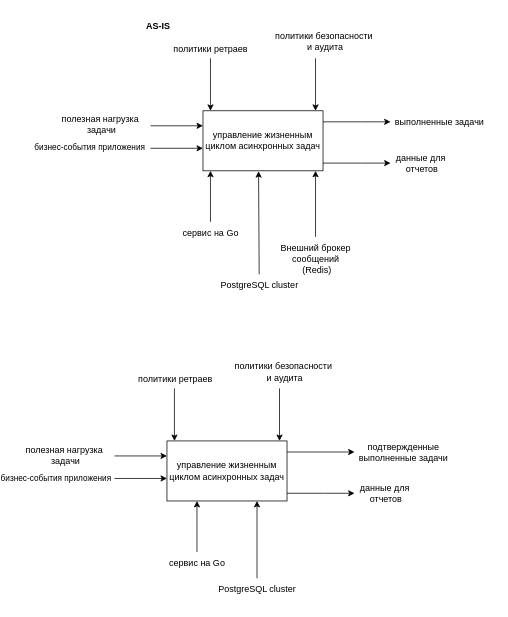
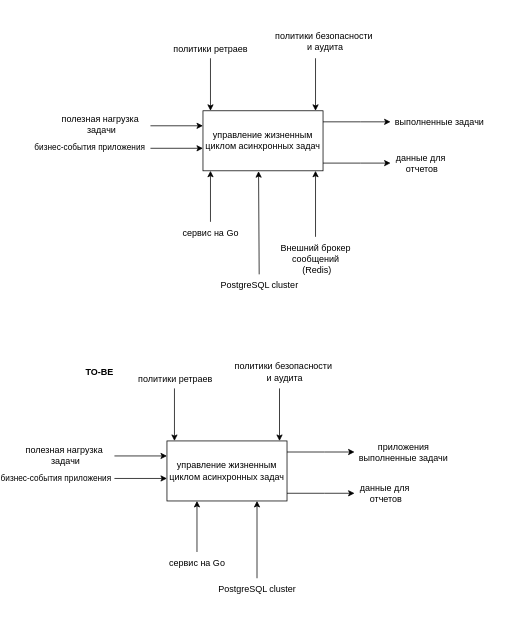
node "AS-IS": removed
node "TO-BE": added
node "подтвержденные выполненные задачи": label "подтвержденные выполненные задачи" -> "приложения выполненные задачи"
